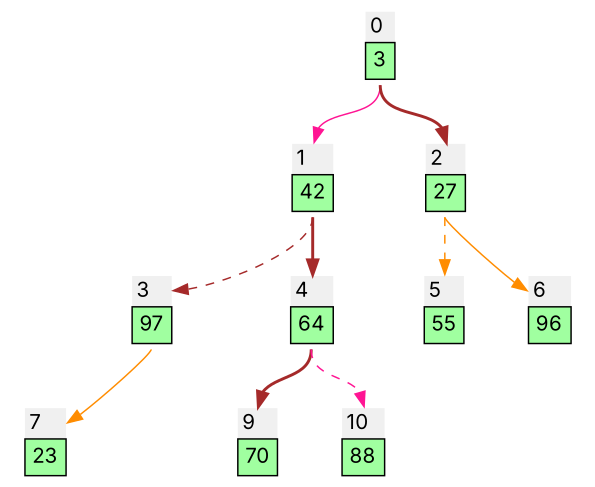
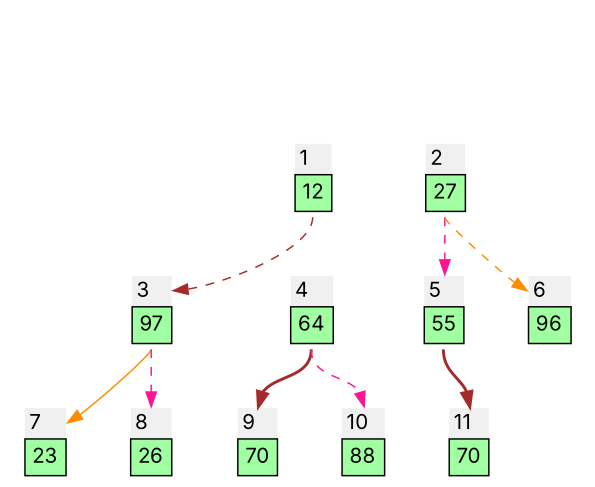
node "0": removed
node "1": text "42" -> "12"
edge "1" -> "4": removed
edge "2" -> "5": color darkorange -> deeppink
edge "2" -> "6": style solid -> dashed
node "8": added
node "11": added
